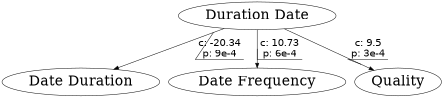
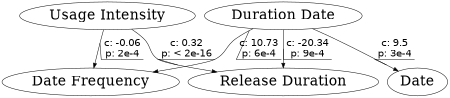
node "Usage Intensity": added
node "Date Duration": label "Date Duration" -> "Release Duration"
node "Quality": label "Quality" -> "Date"
